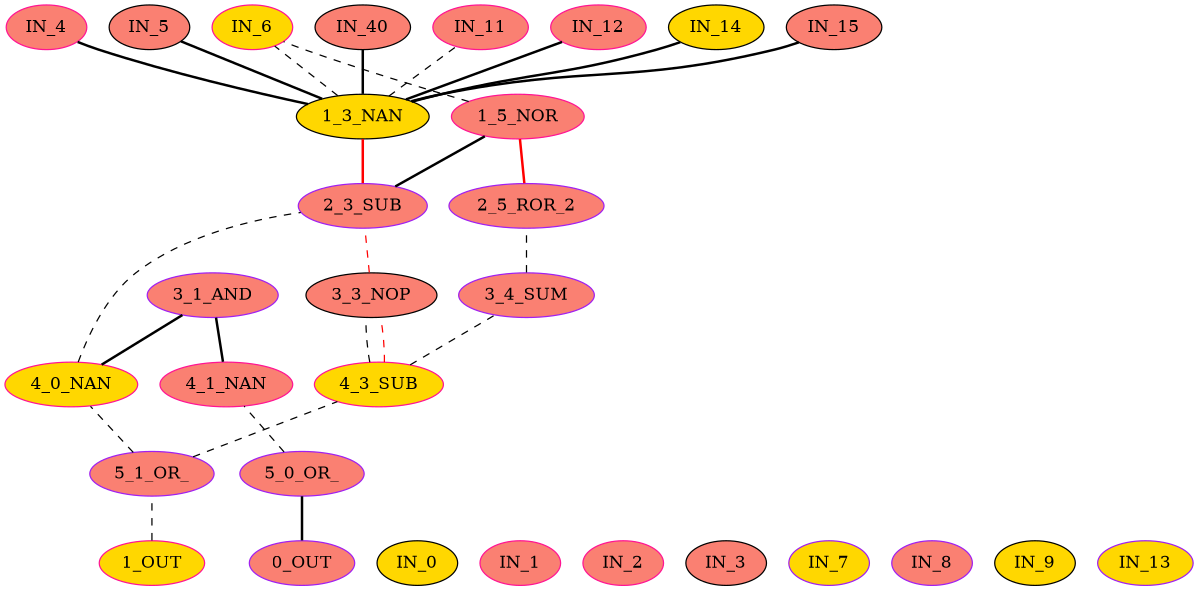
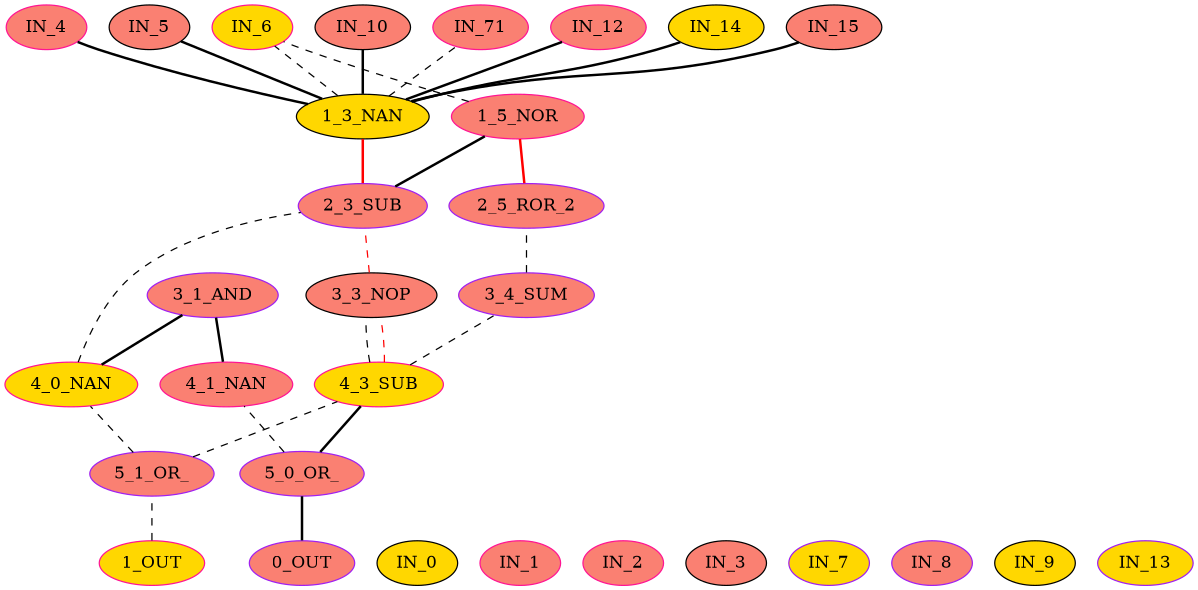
node "IN_40": label "IN_40" -> "IN_10"
node "IN_11": label "IN_11" -> "IN_71"
edge "4_3_SUB" -- "5_0_OR_": added
